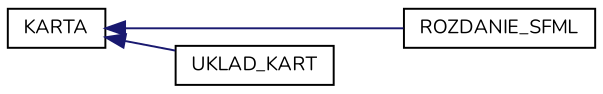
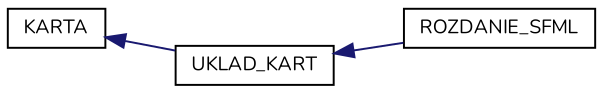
edge "ROZDANIE_SFML" -> "KARTA": now "ROZDANIE_SFML" -> "UKLAD_KART"
